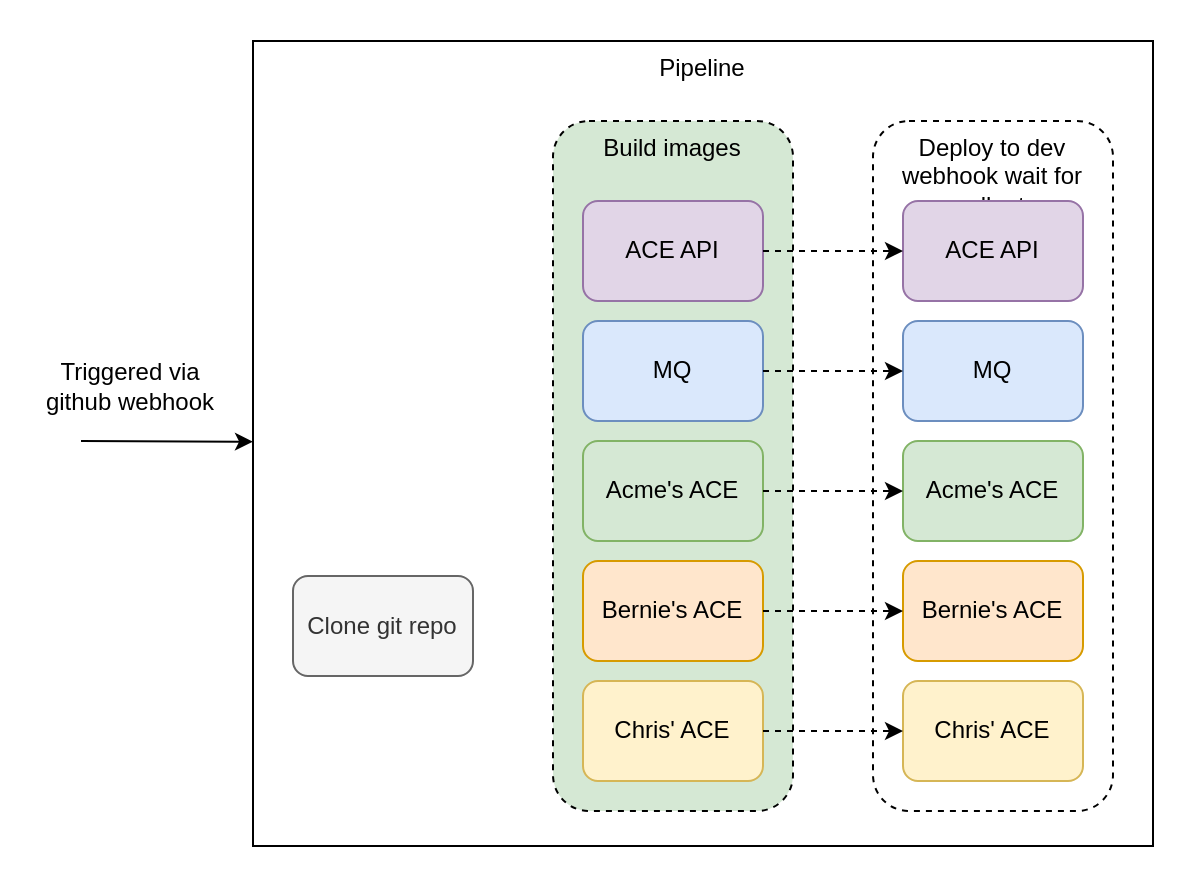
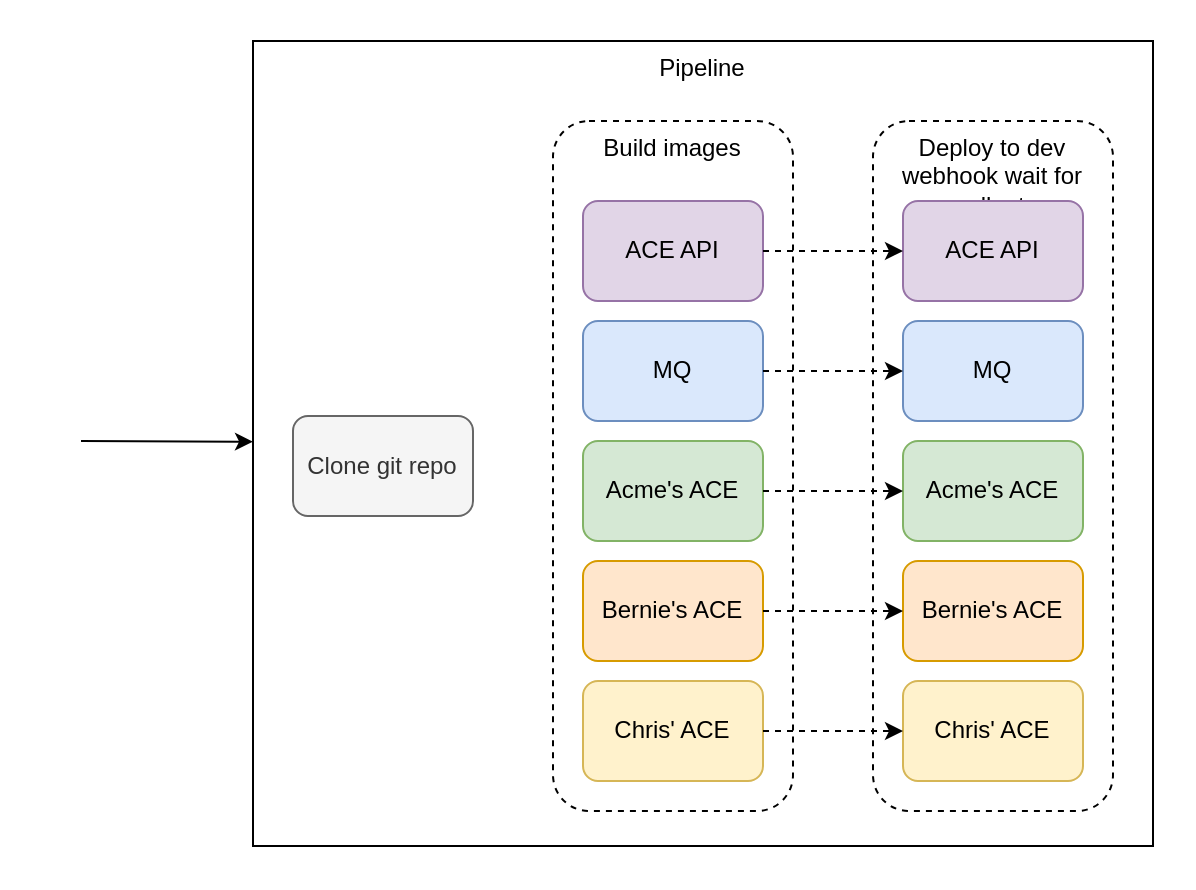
node "Build images": fillcolor #d5e8d4 -> #ffffff
node "Triggered via github webhook": removed
node "Clone git repo": moved (383, 626) -> (383, 466)
